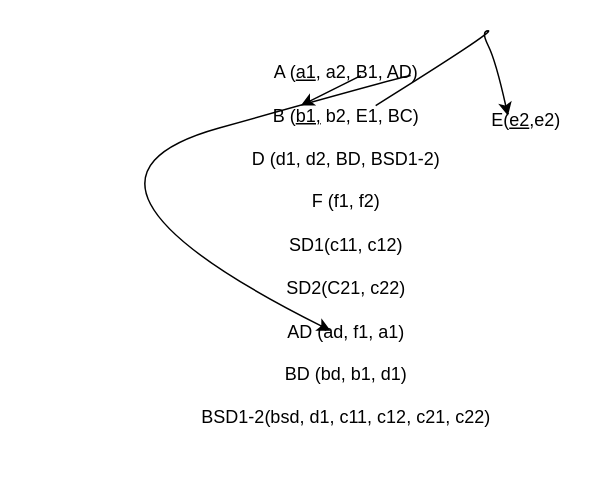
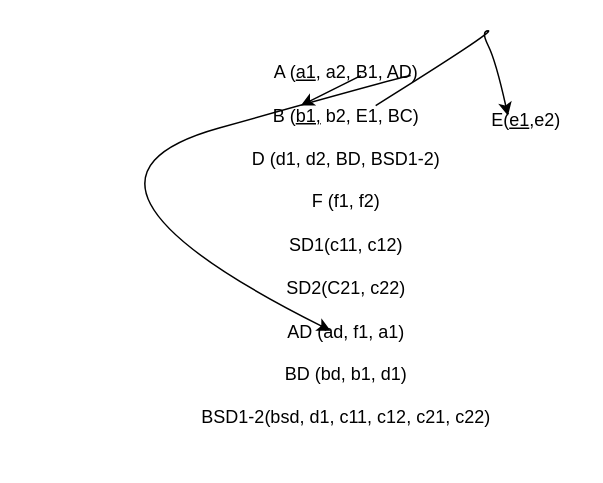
node "E(e2,e2)": label "E(e2,e2)" -> "E(e1,e2)"
